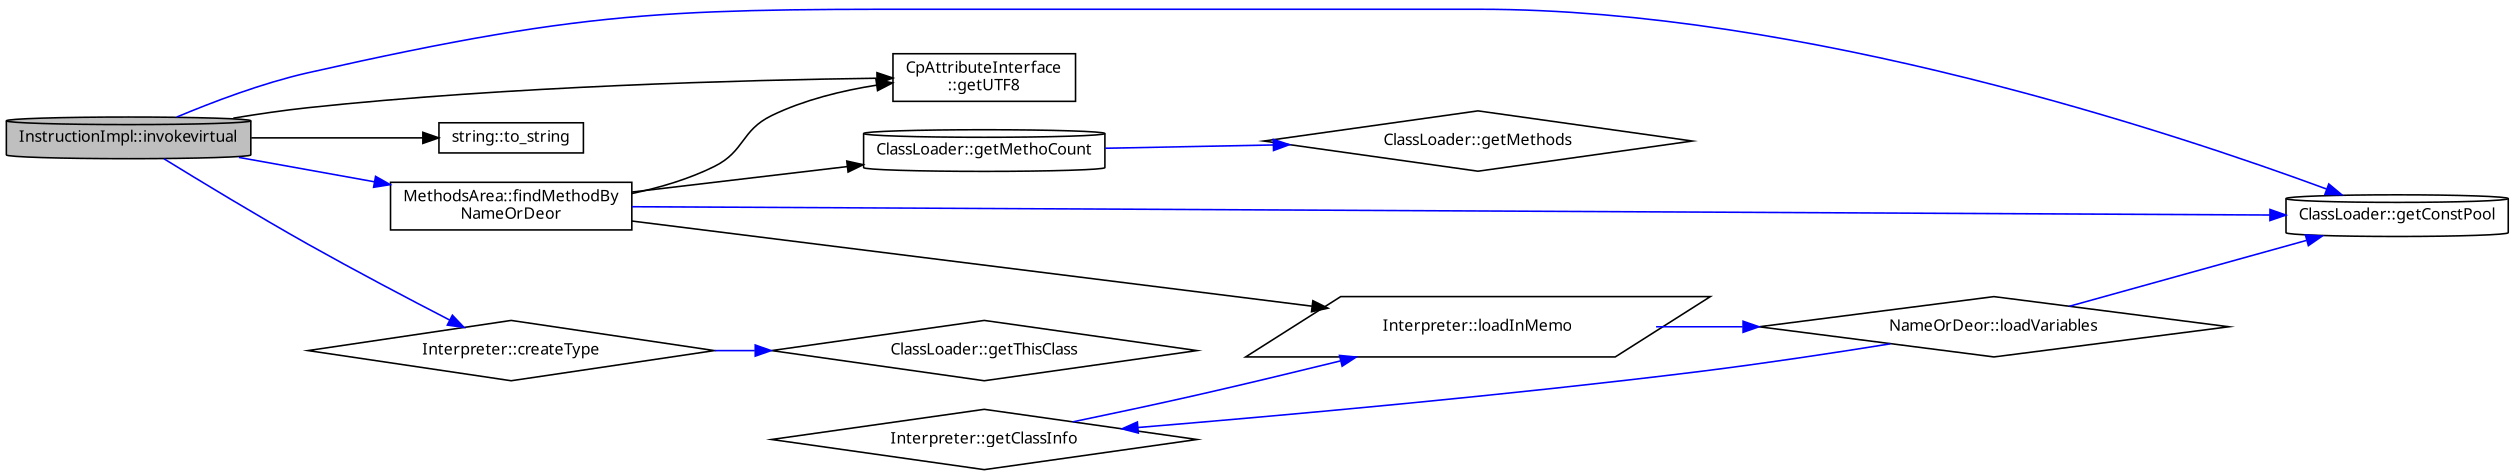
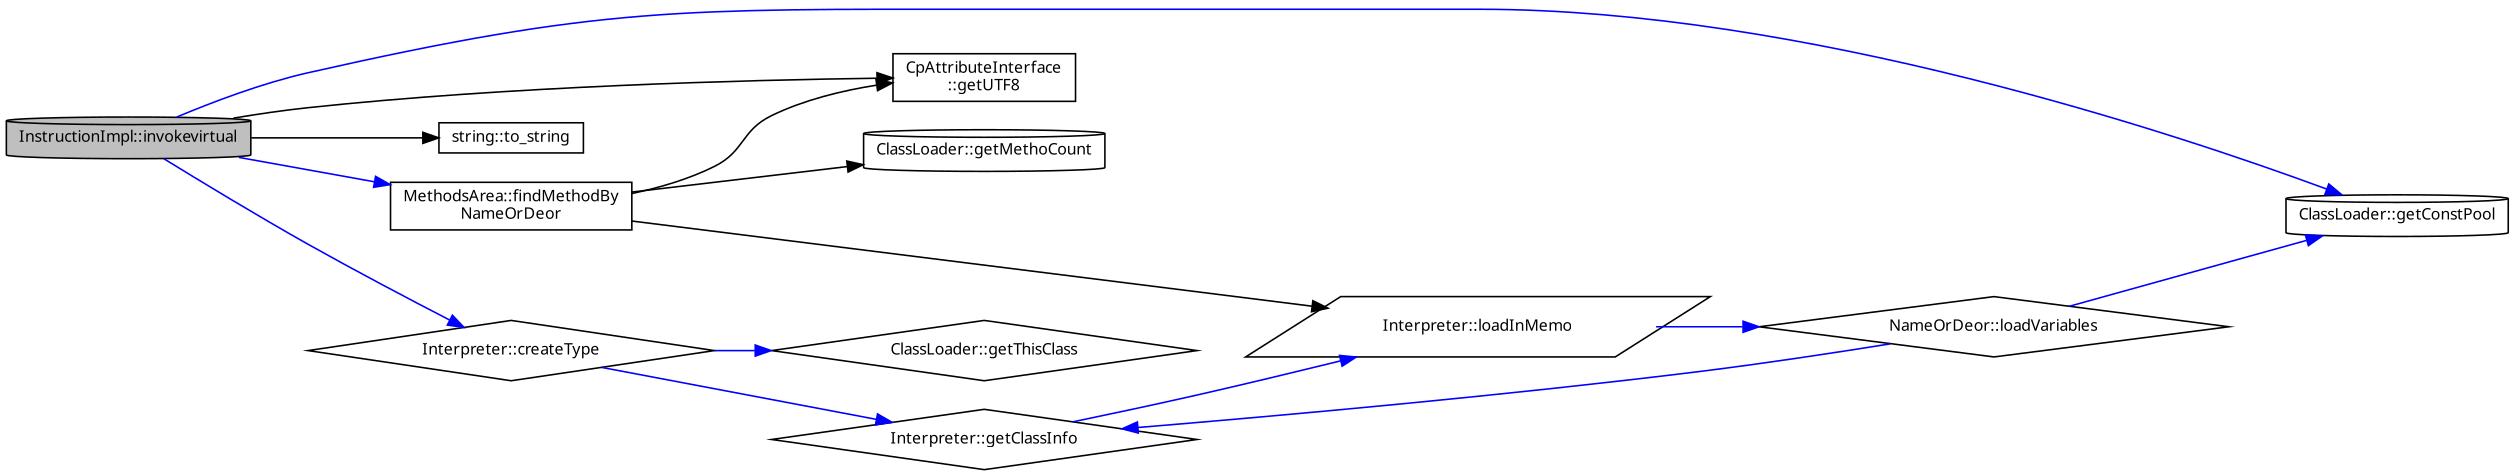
node "ClassLoader::getMethods": removed
edge "MethodsArea::findMethodBy NameOrDeor" -> "ClassLoader::getConstPool": removed
edge "Interpreter::createType" -> "Interpreter::getClassInfo": added
